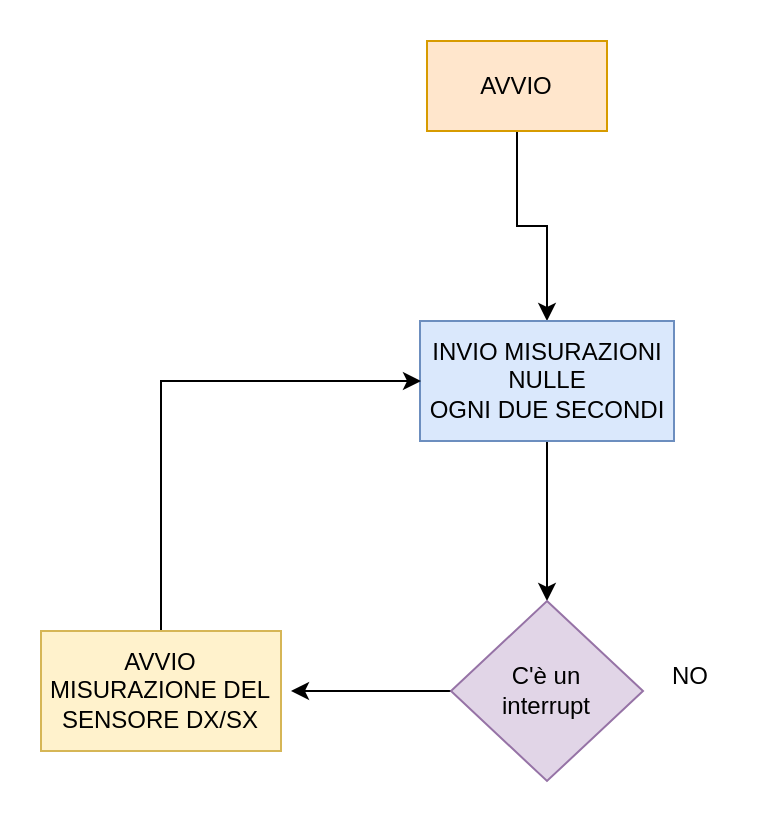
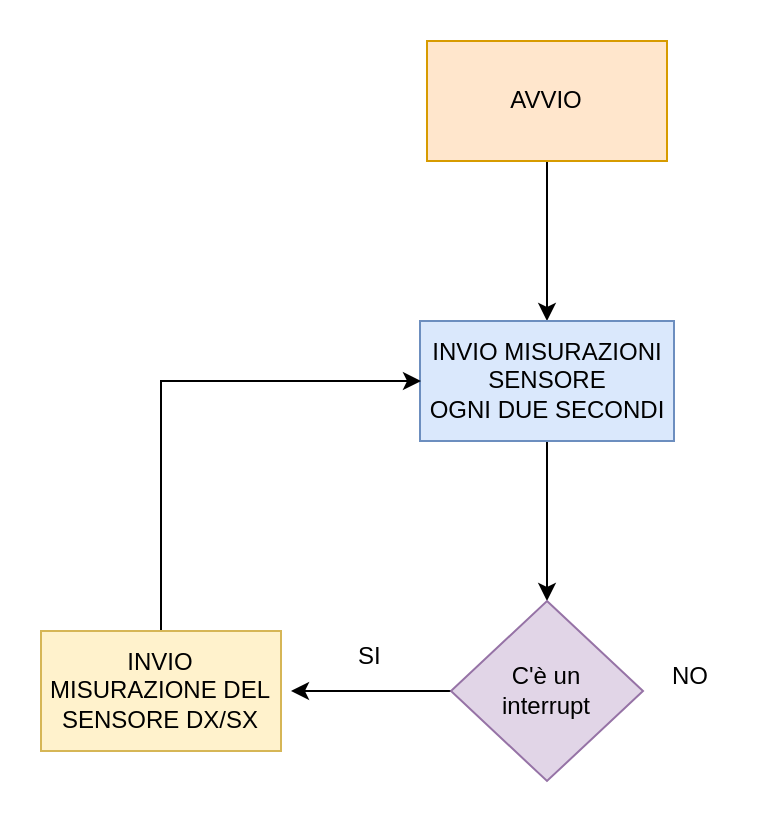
node "AVVIO": size 180x90 -> 240x120
node "INVIO MISURAZIONI NULLE OGNI DUE SECONDI": label "INVIO MISURAZIONI NULLE OGNI DUE SECONDI" -> "INVIO MISURAZIONI SENSORE OGNI DUE SECONDI"
node "SI": added
node "AVVIO MISURAZIONE DEL SENSORE DX/SX": label "AVVIO MISURAZIONE DEL SENSORE DX/SX" -> "INVIO MISURAZIONE DEL SENSORE DX/SX"
